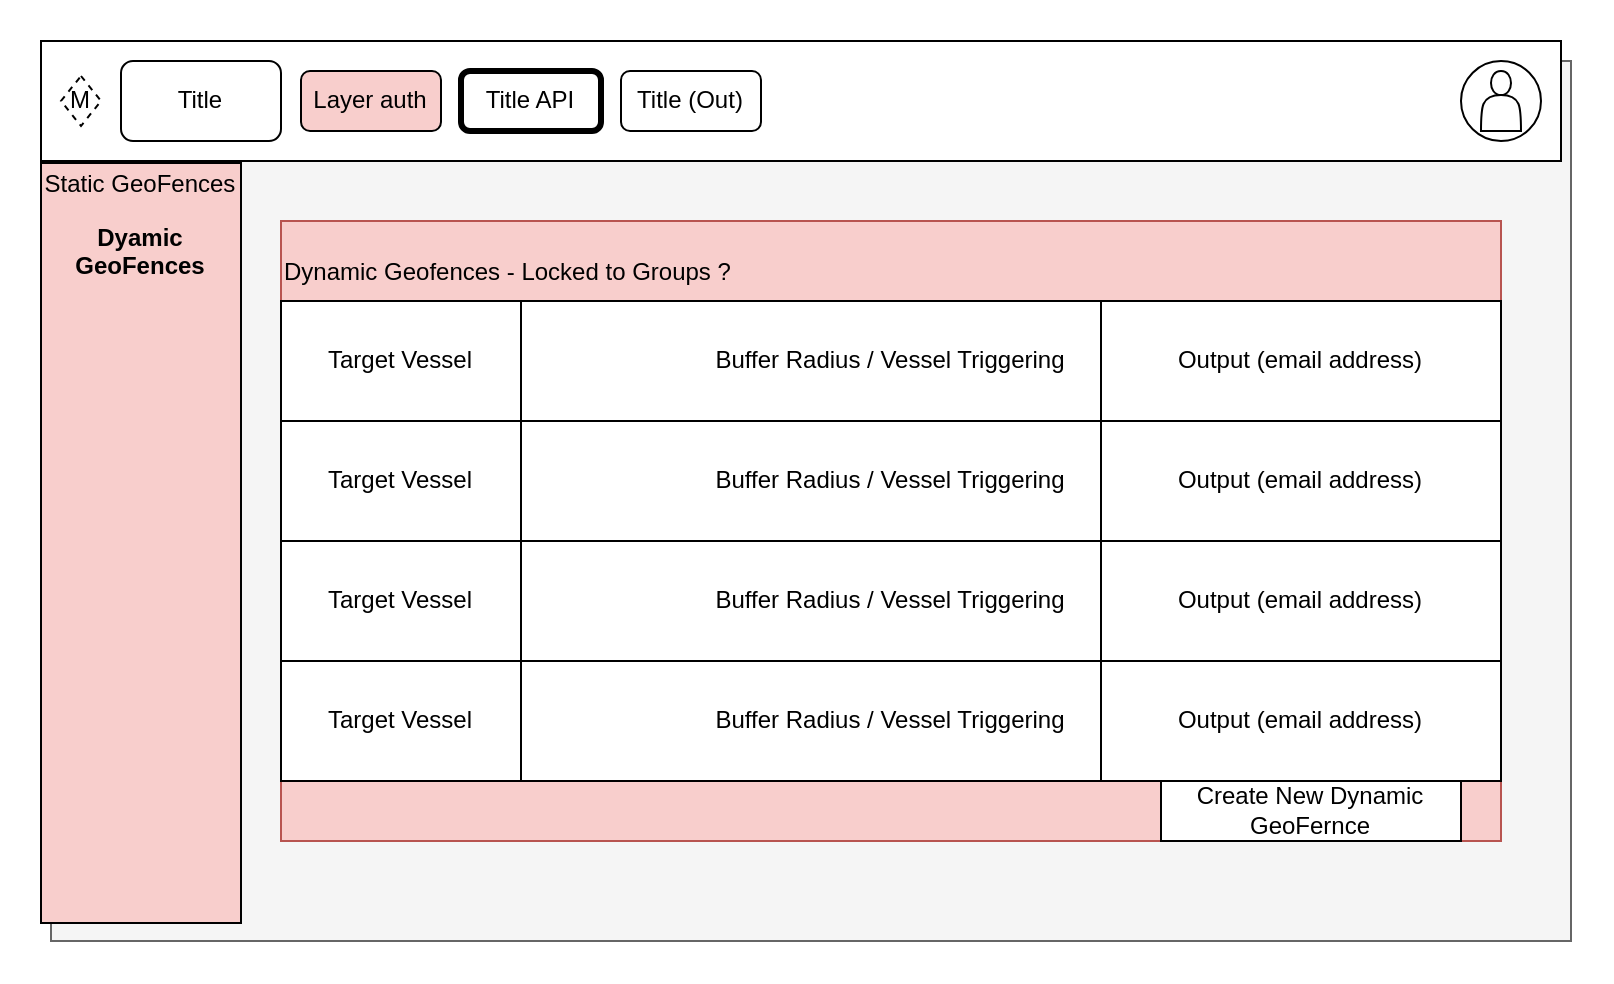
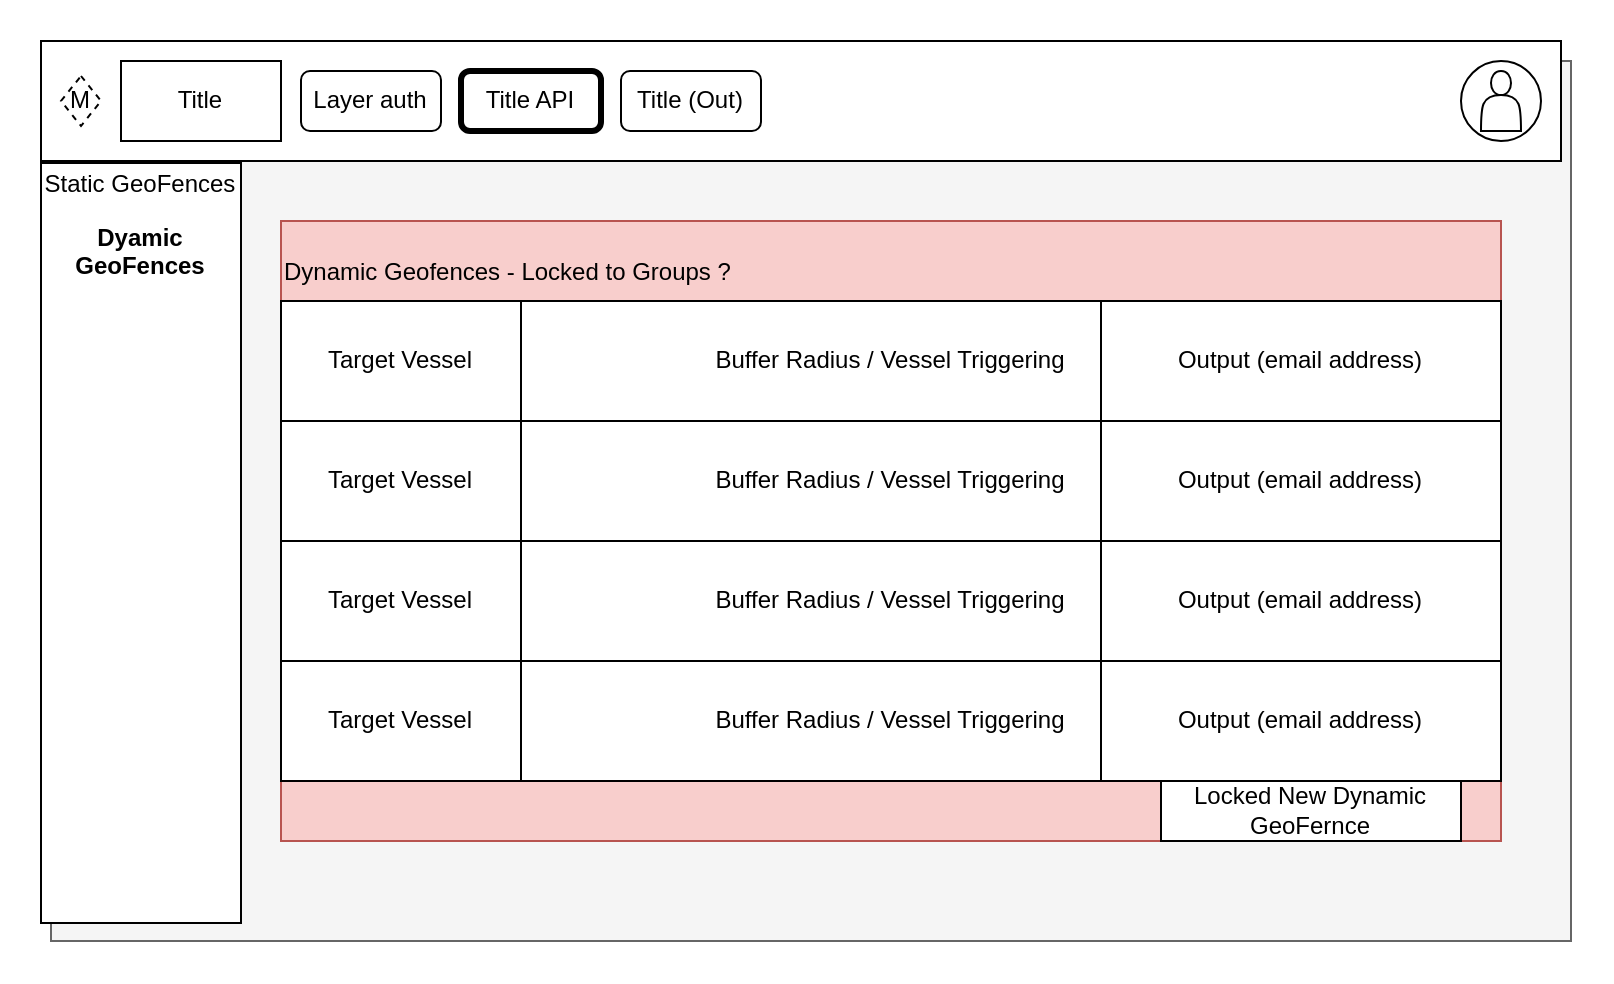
node "Title": shape rounded rectangle -> rectangle
node "Layer auth": fillcolor #f8cecc -> #ffffff
node "Static GeoFences Dyamic GeoFences": fillcolor #f8cecc -> #ffffff
node "Create New Dynamic GeoFernce": label "Create New Dynamic GeoFernce" -> "Locked New Dynamic GeoFernce"
